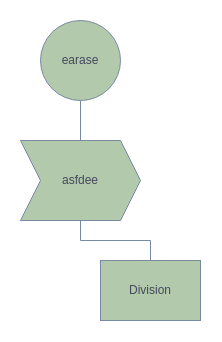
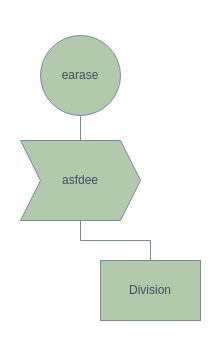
node "earase": moved (81, 61) -> (81, 76)
